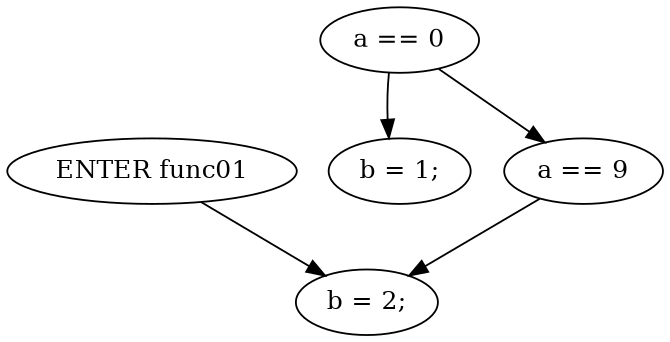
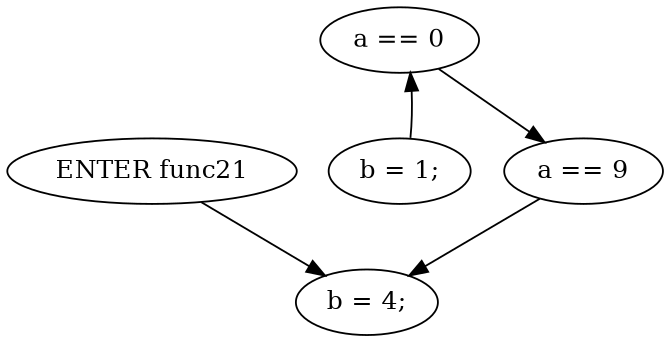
edge "a == 0" -> "b = 1;": reversed
node "ENTER func01": label "ENTER func01" -> "ENTER func21"
node "b = 2;": label "b = 2;" -> "b = 4;"
